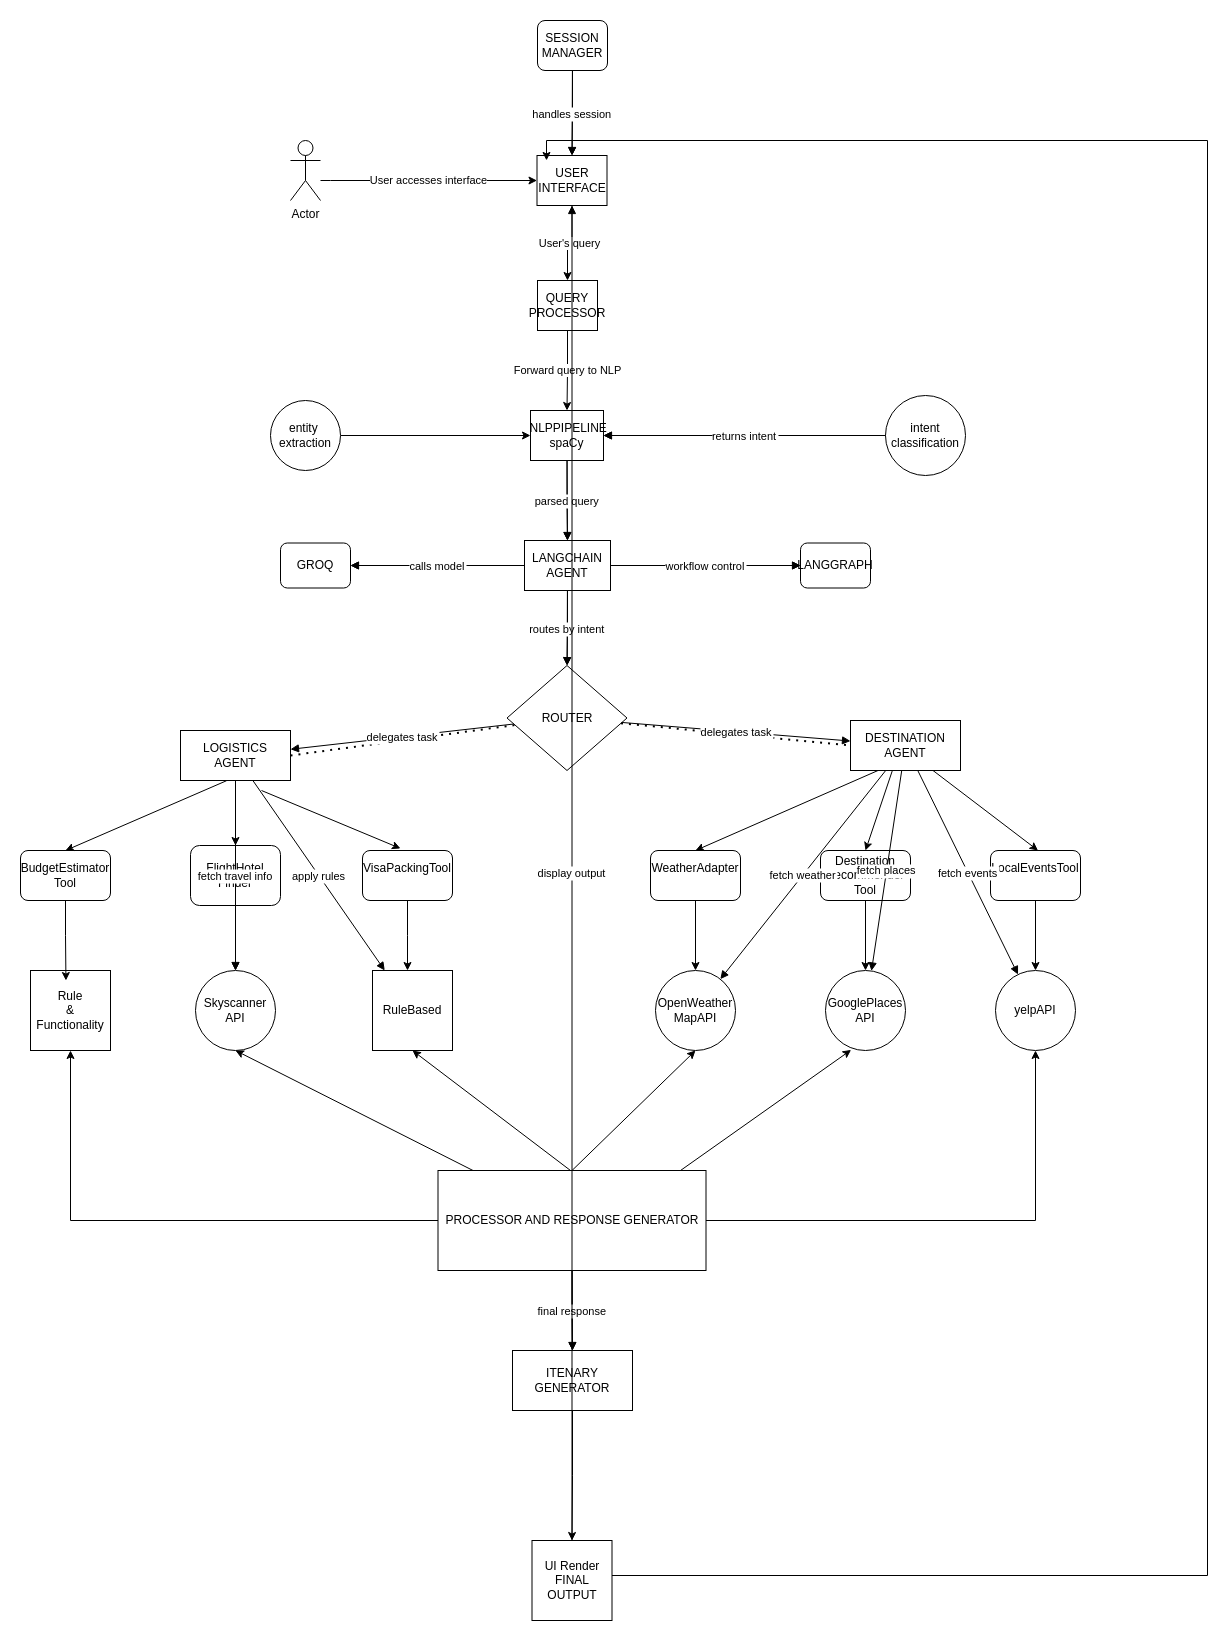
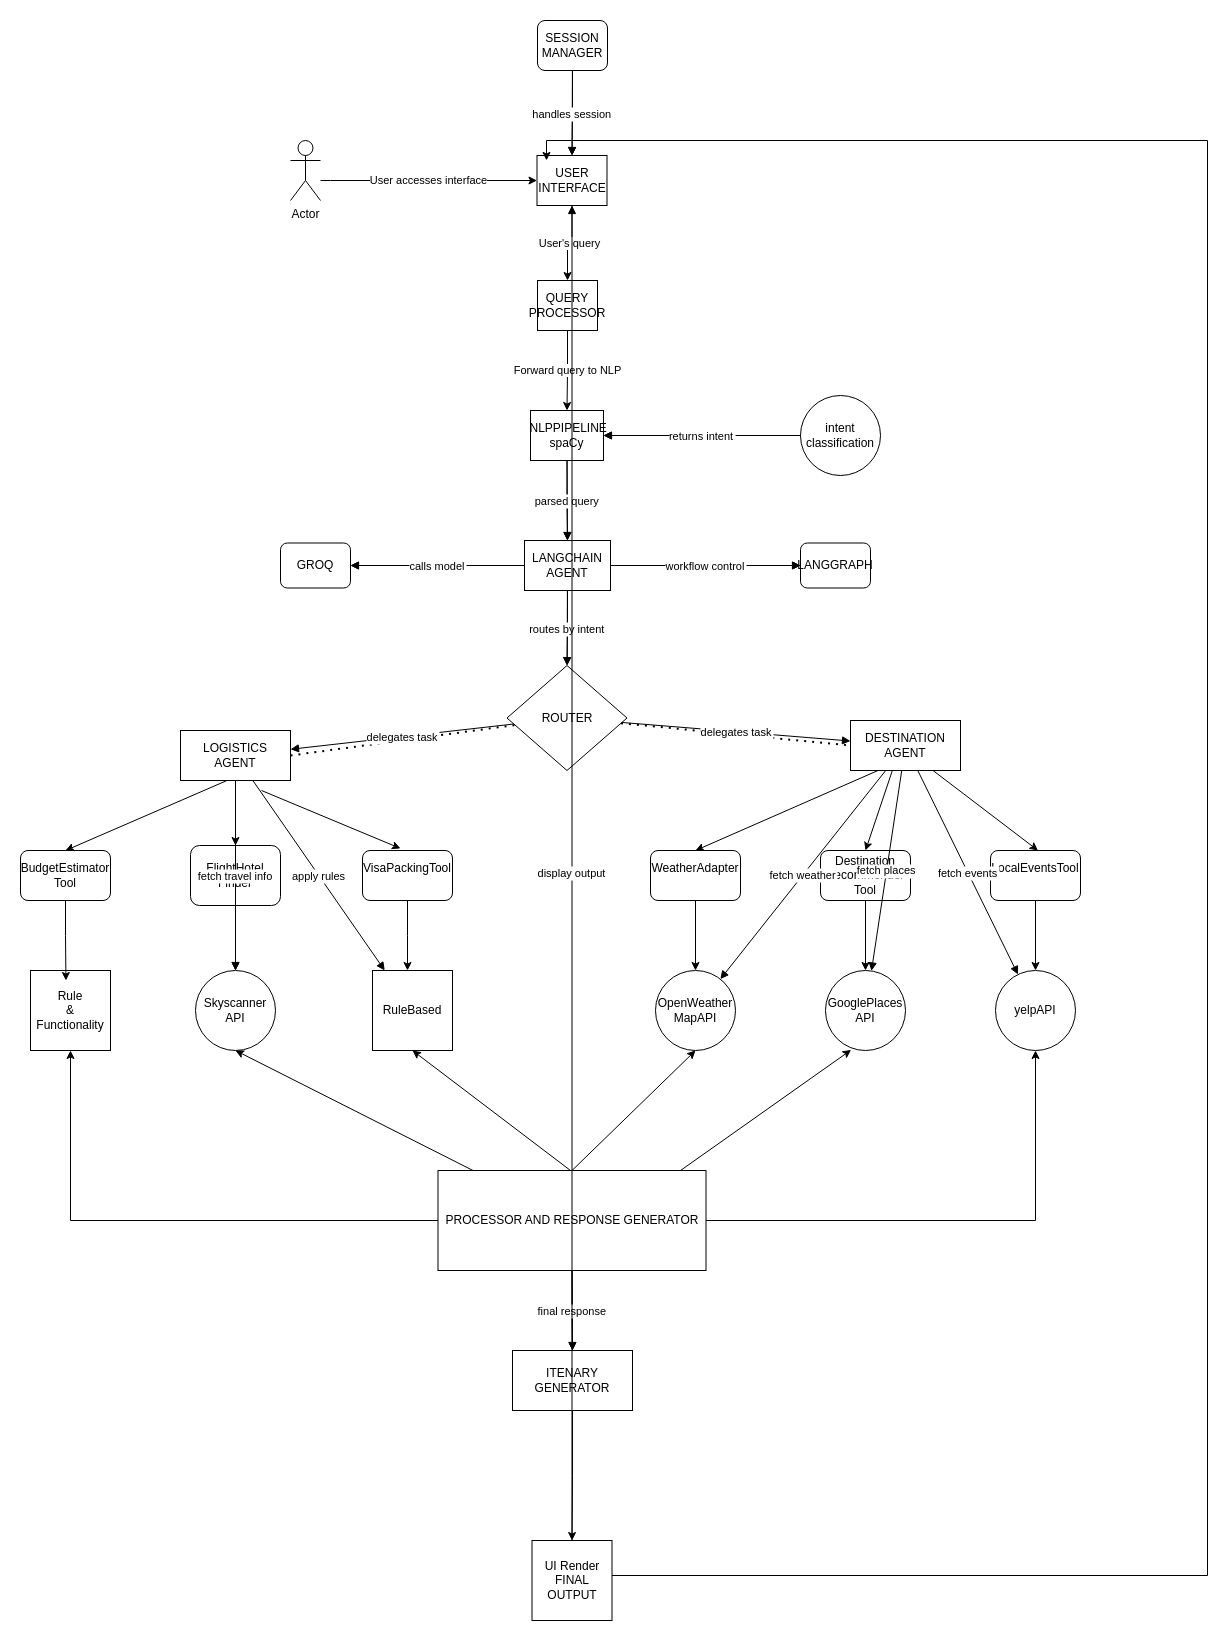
node "entity extraction": removed
edge "entity extraction" -> "NLPPIPELINE spaCy": removed
node "intent classification": moved (926, 436) -> (841, 436)
